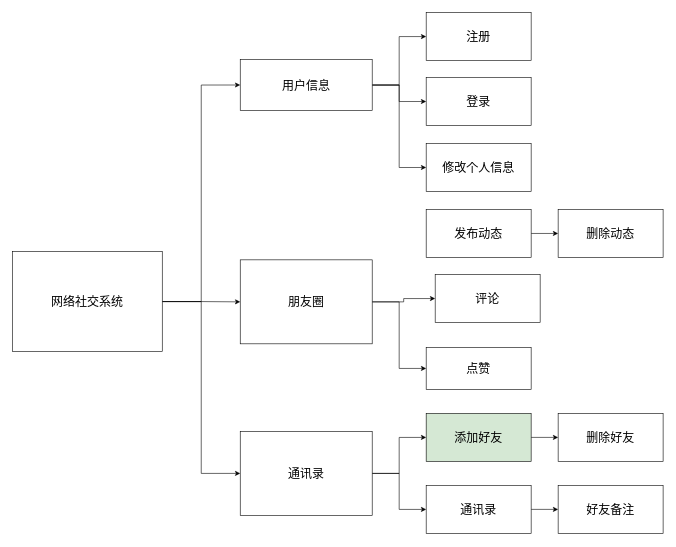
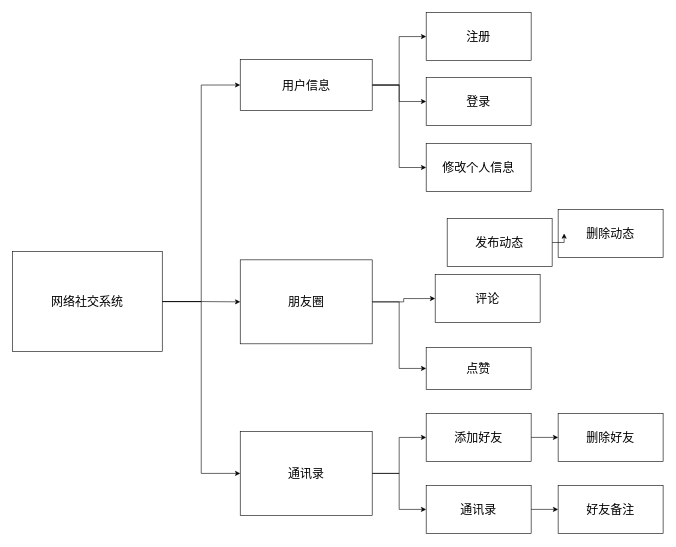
node "发布动态": moved (479, 233) -> (500, 242)
node "添加好友": fillcolor #d5e8d4 -> #ffffff
